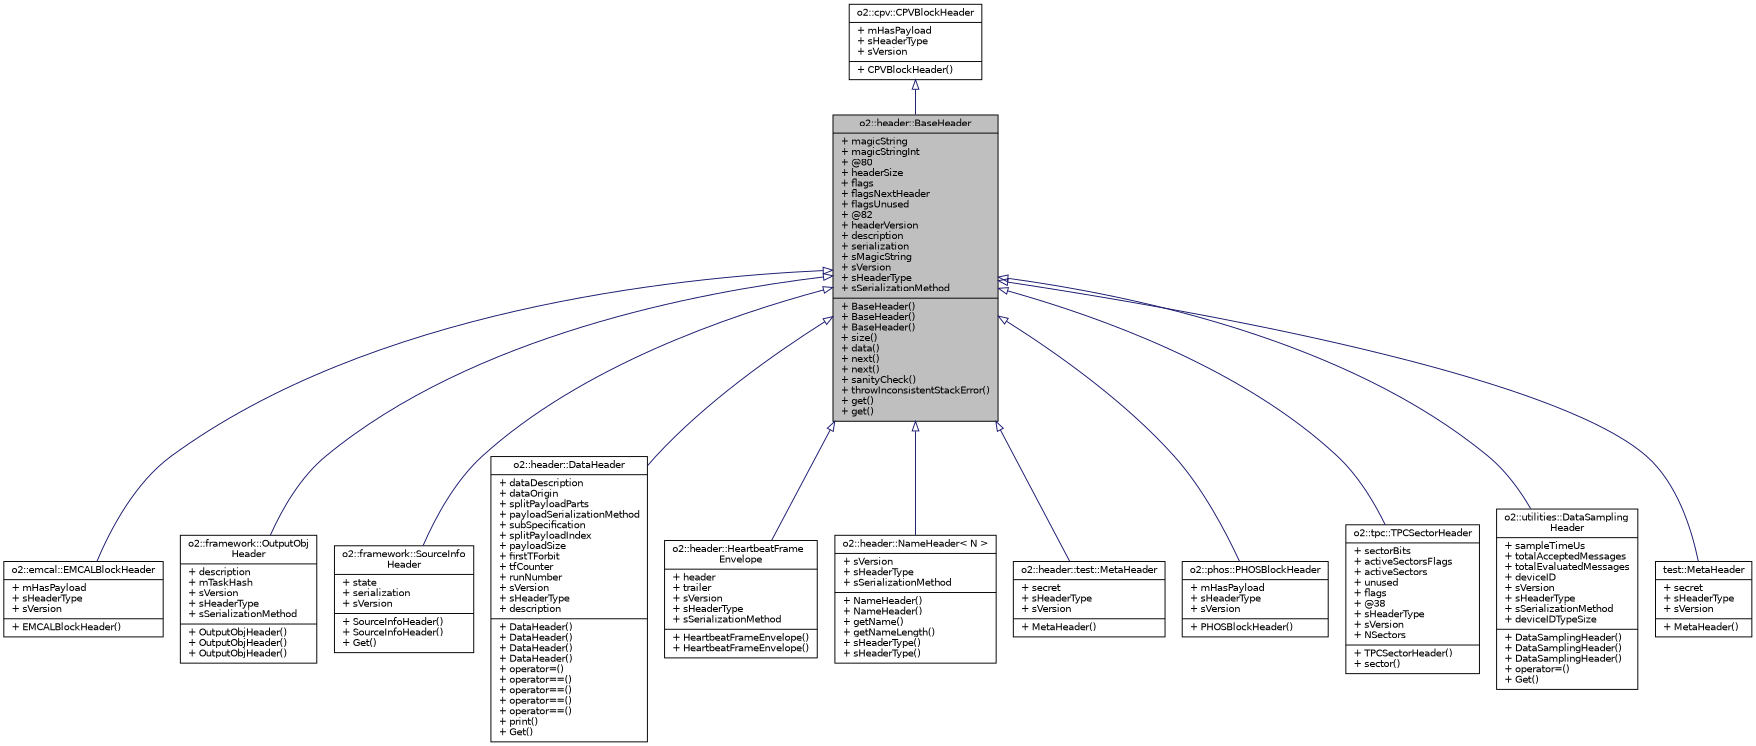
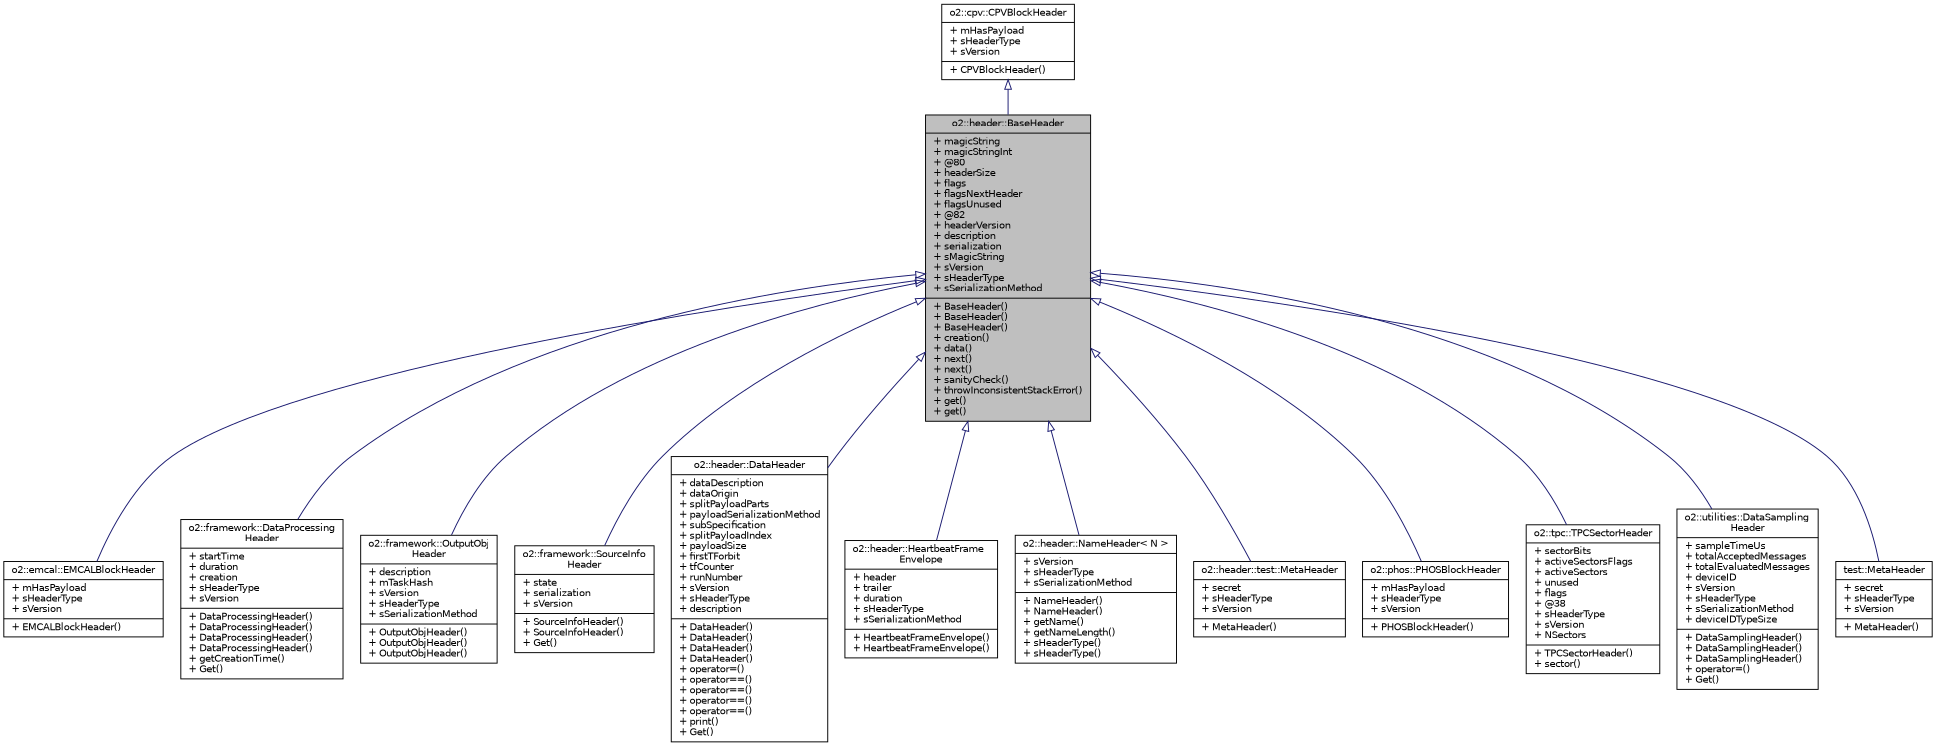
node "o2::header::BaseHeader": text "+ size()" -> "+ creation()"
node "o2::framework::DataProcessing": added
node "o2::header::HeartbeatFrame": text "+ sVersion" -> "+ duration"
